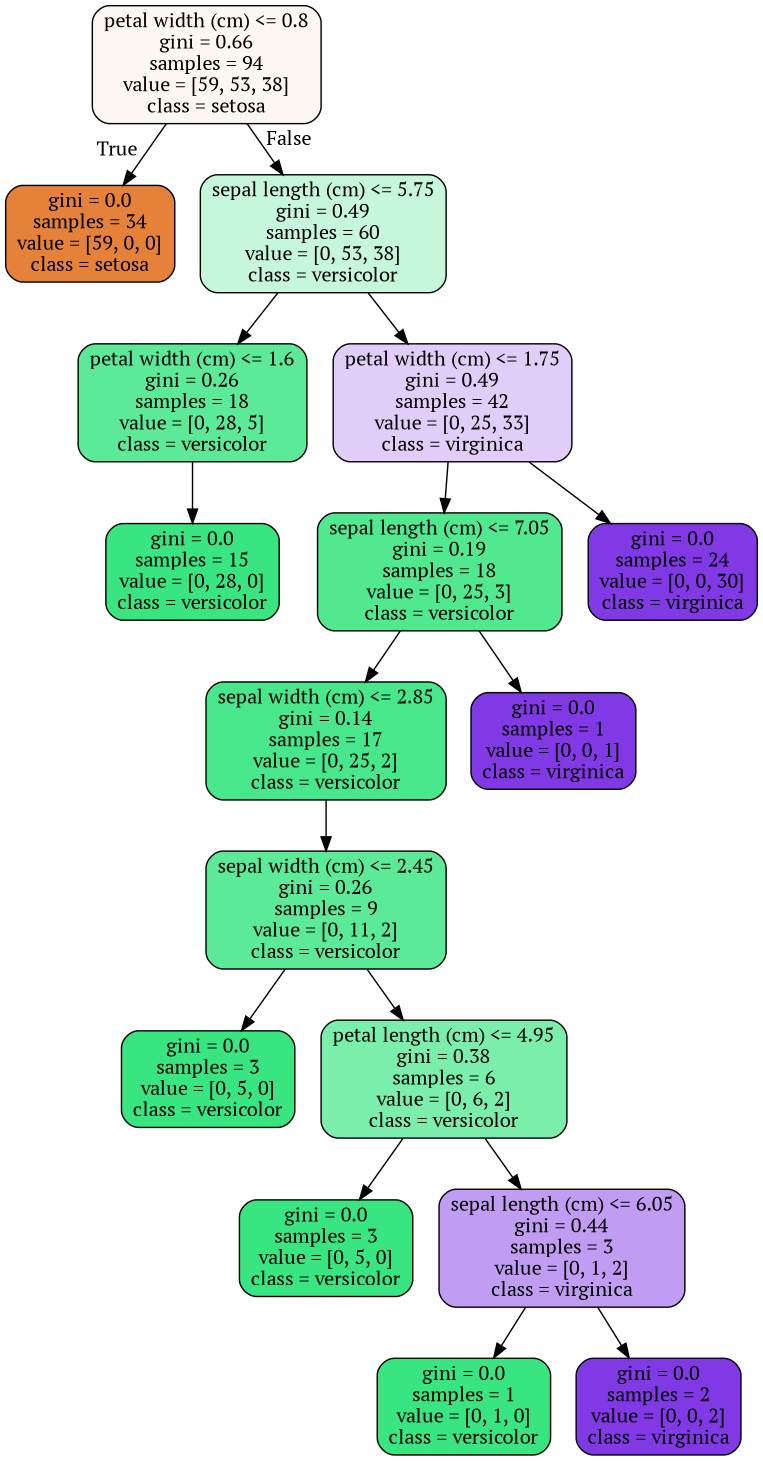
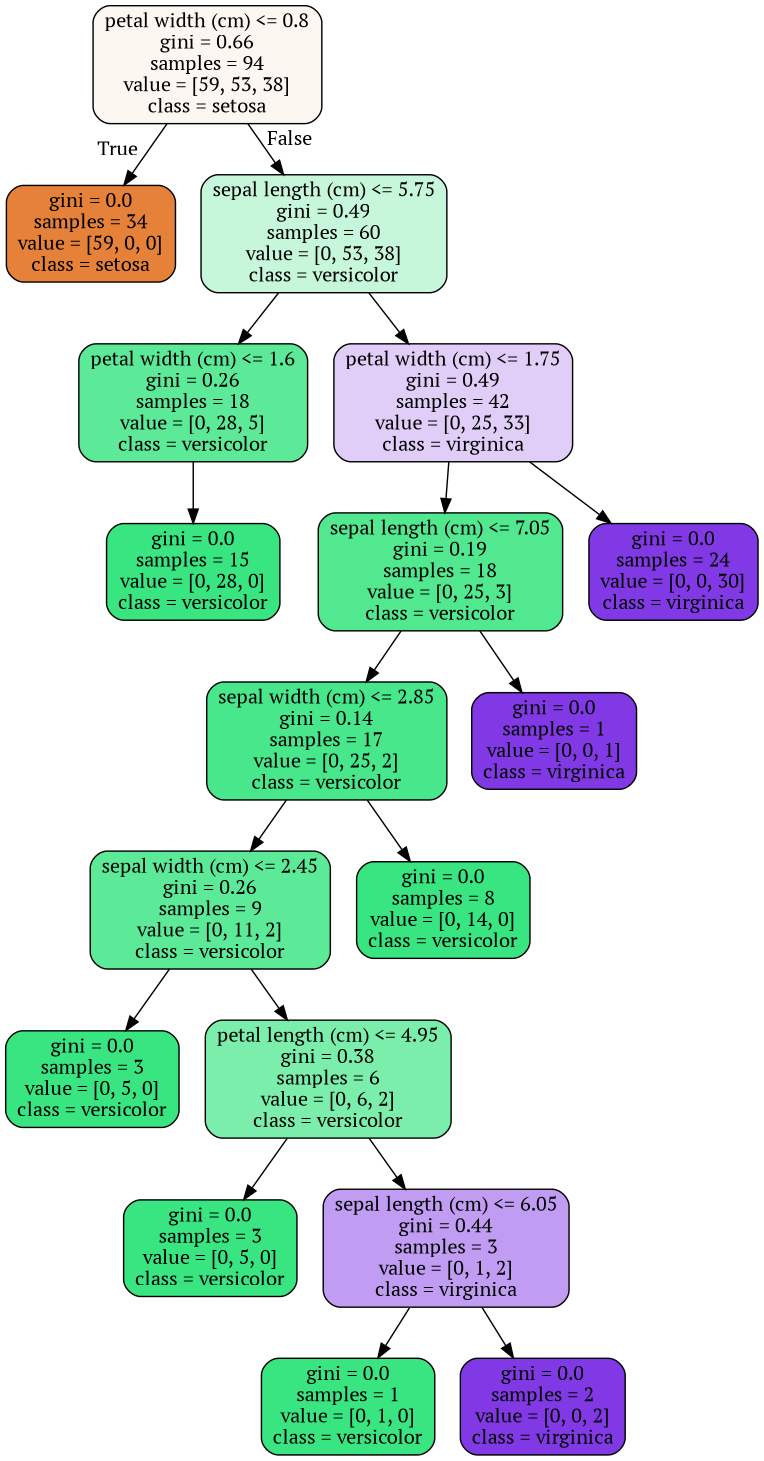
node "gini = 0.0 samples = 8 value = [0, 14, 0] class = versicolor": added
